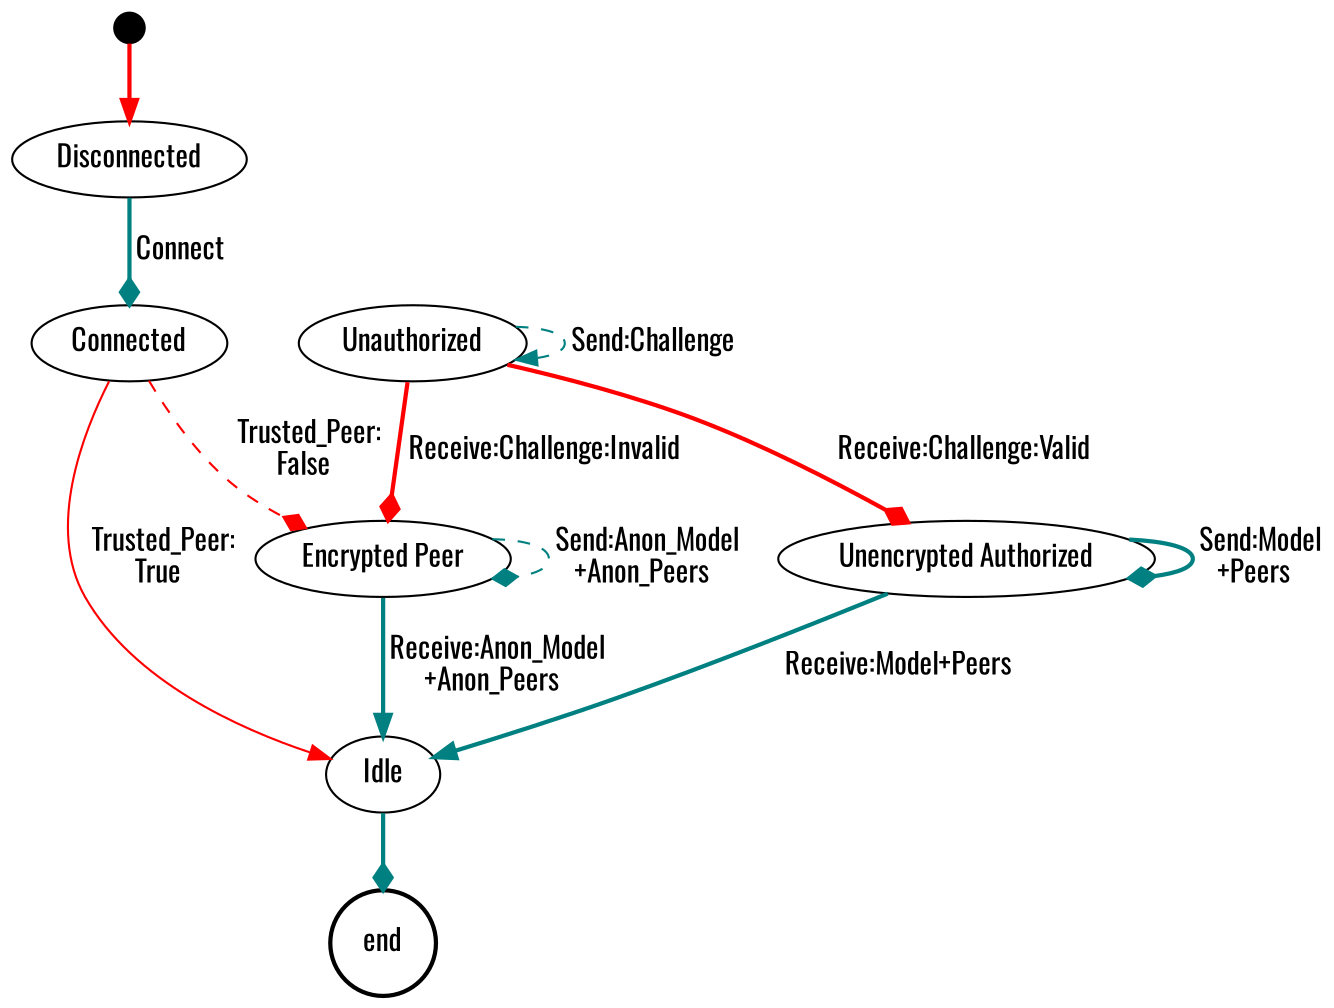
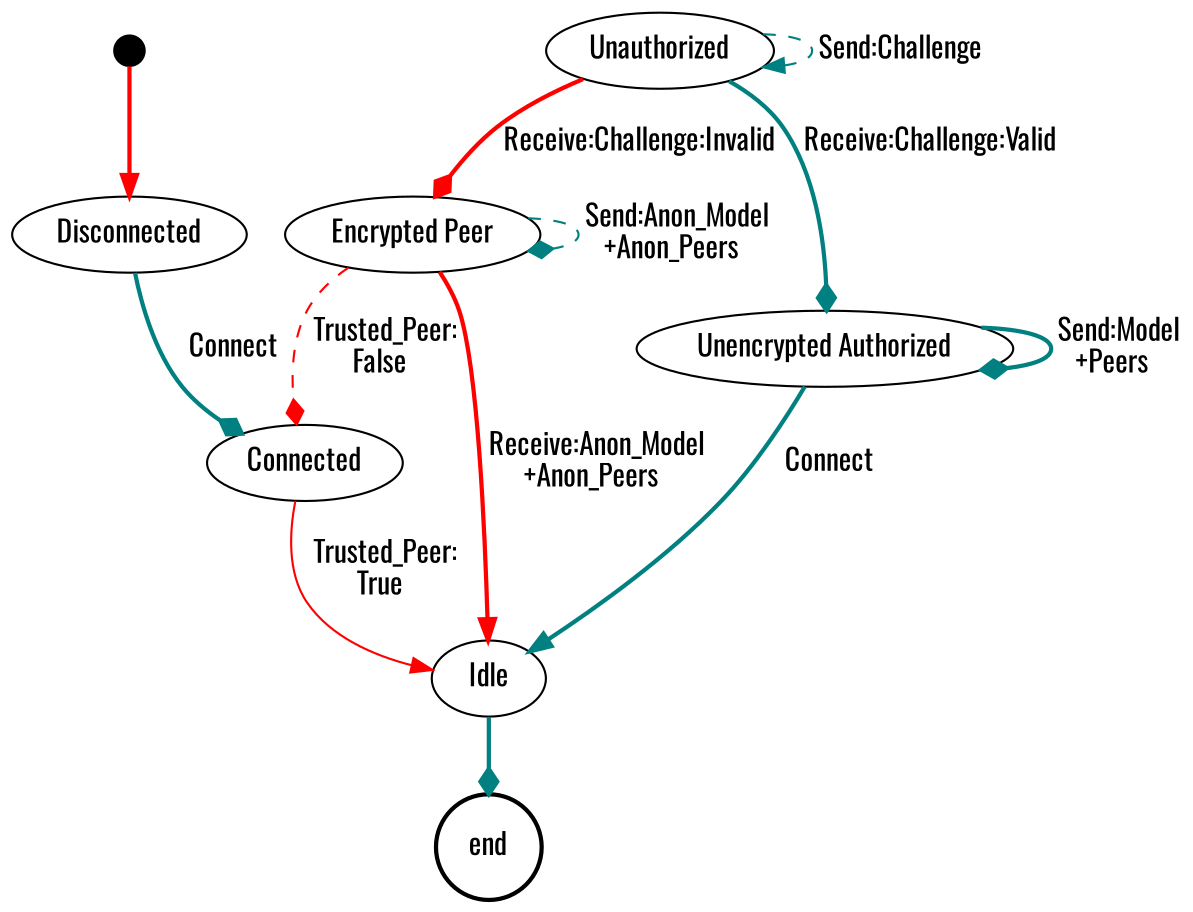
edge "Unauthorized" -> "Unencrypted Authorized": color red -> teal
edge "Connected" -> "Encrypted Peer": reversed
edge "Encrypted Peer" -> "Idle": color teal -> red
edge "Unencrypted Authorized" -> "Idle": label " Receive:Model+Peers " -> " Connect "
